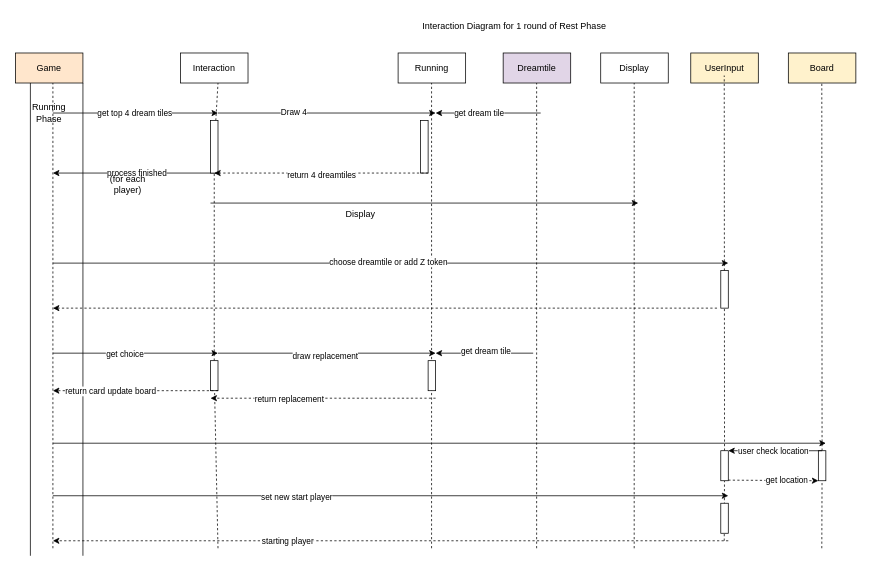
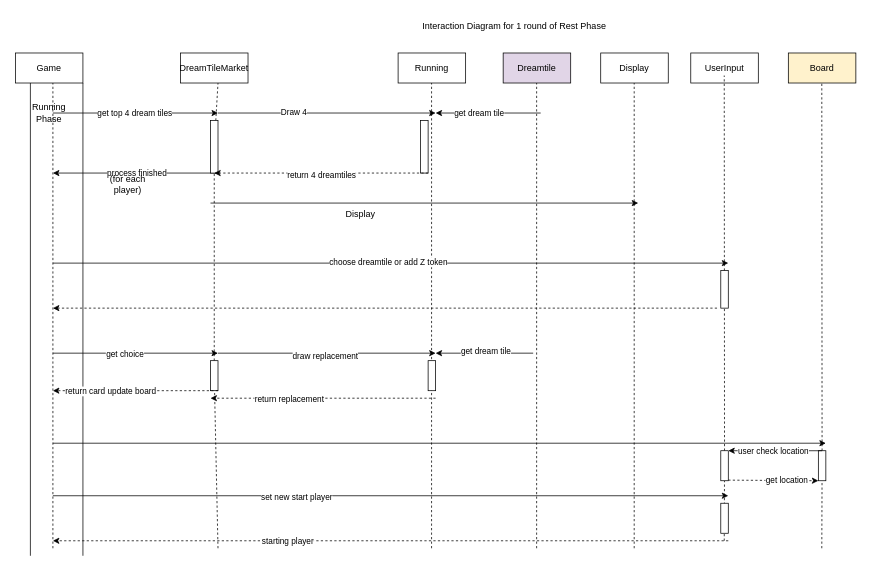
node "Game": fillcolor #ffe6cc -> #ffffff
node "Interaction": label "Interaction" -> "DreamTileMarket"
node "UserInput": fillcolor #fff2cc -> #ffffff
